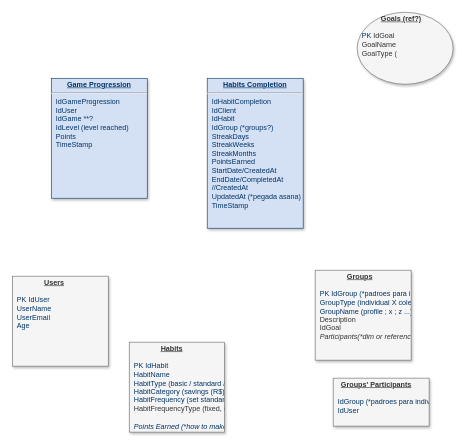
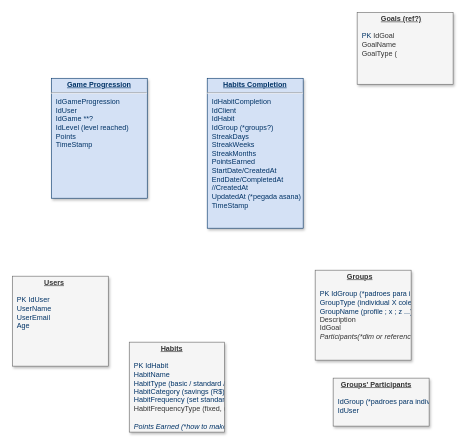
node "Goals (ref?) PK IdGoal GoalName GoalType (": shape ellipse -> rectangle
